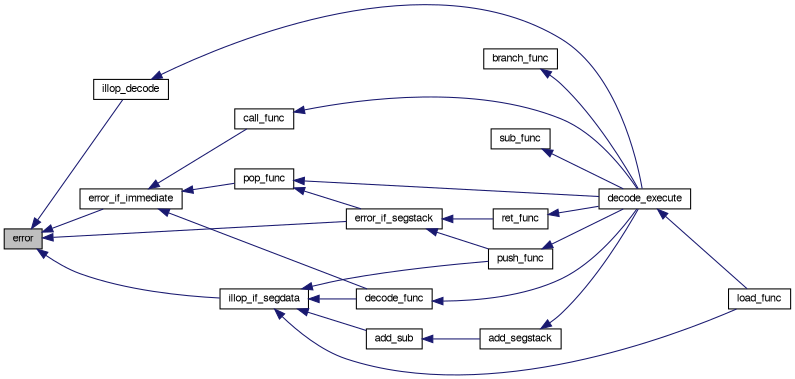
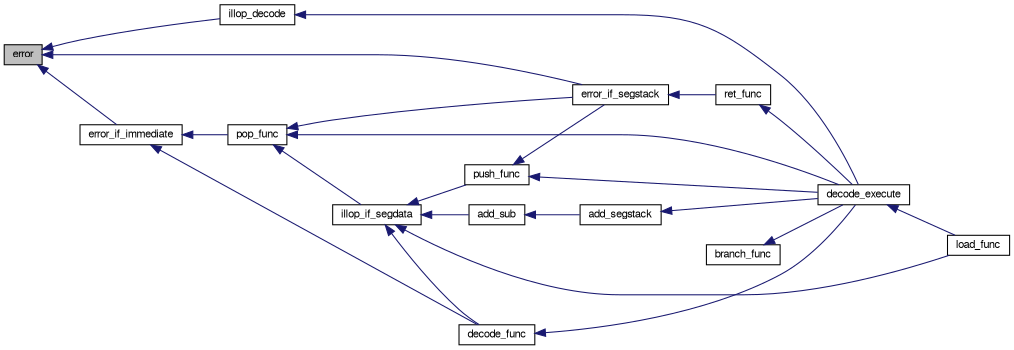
node "call_func": removed
node "sub_func": removed
edge "push_func" -> "error_if_segstack": reversed
edge "illop_if_segdata" -> "error": now "illop_if_segdata" -> "pop_func"
